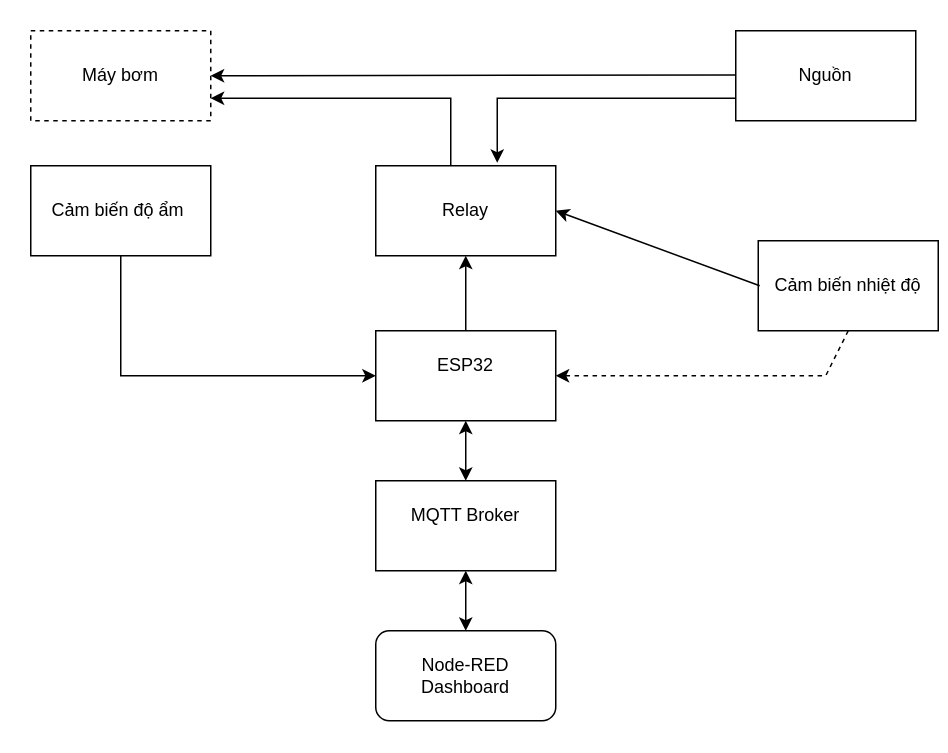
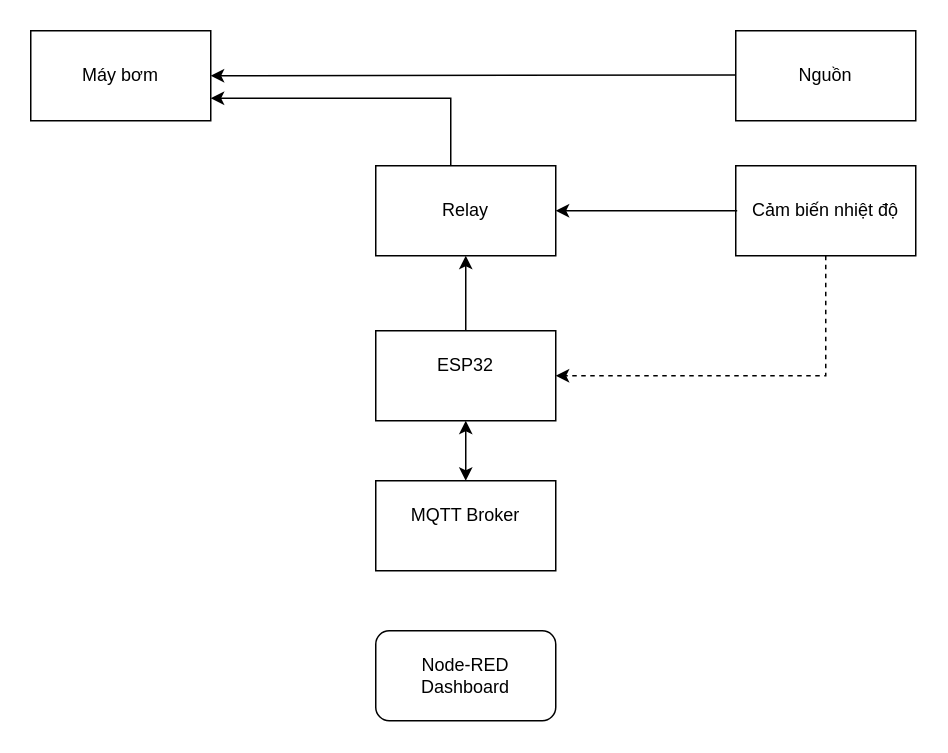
node "Máy bơm": style dashed -> solid
edge "Nguồn" -> "Relay": removed
node "Cảm biến độ ẩm": removed
node "Cảm biến nhiệt độ": moved (848, 286) -> (826, 211)
edge "Cảm biến độ ẩm" -> "ESP32": removed
edge "MQTT Broker" -- "Node-RED Dashboard": removed
